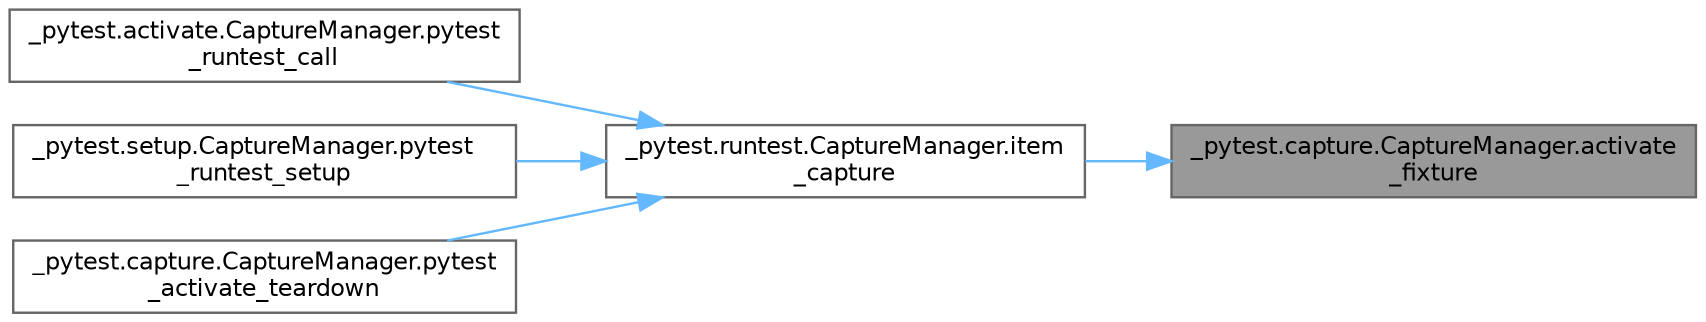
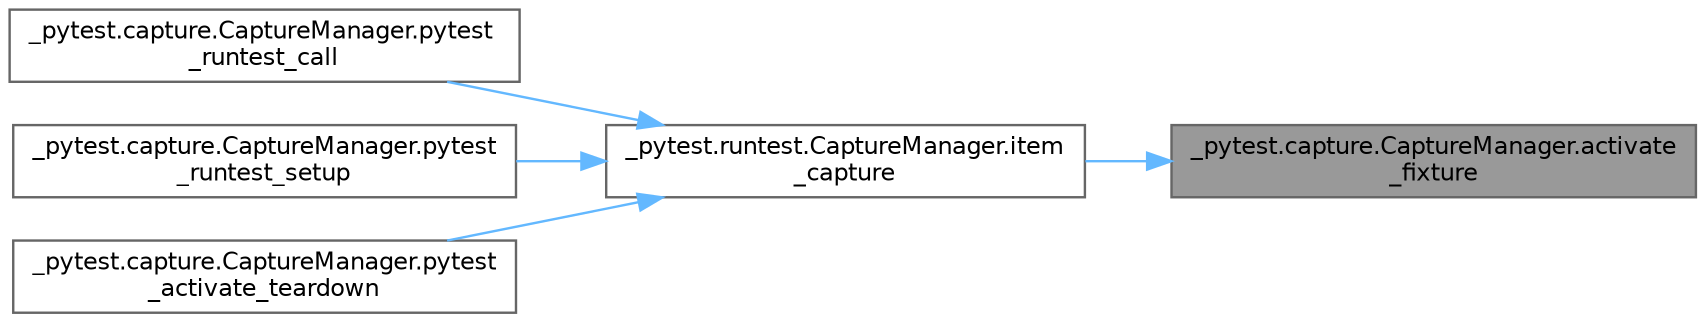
node "_pytest.activate.CaptureManager.pytest _runtest_call": label "_pytest.activate.CaptureManager.pytest _runtest_call" -> "_pytest.capture.CaptureManager.pytest _runtest_call"
node "_pytest.setup.CaptureManager.pytest _runtest_setup": label "_pytest.setup.CaptureManager.pytest _runtest_setup" -> "_pytest.capture.CaptureManager.pytest _runtest_setup"
